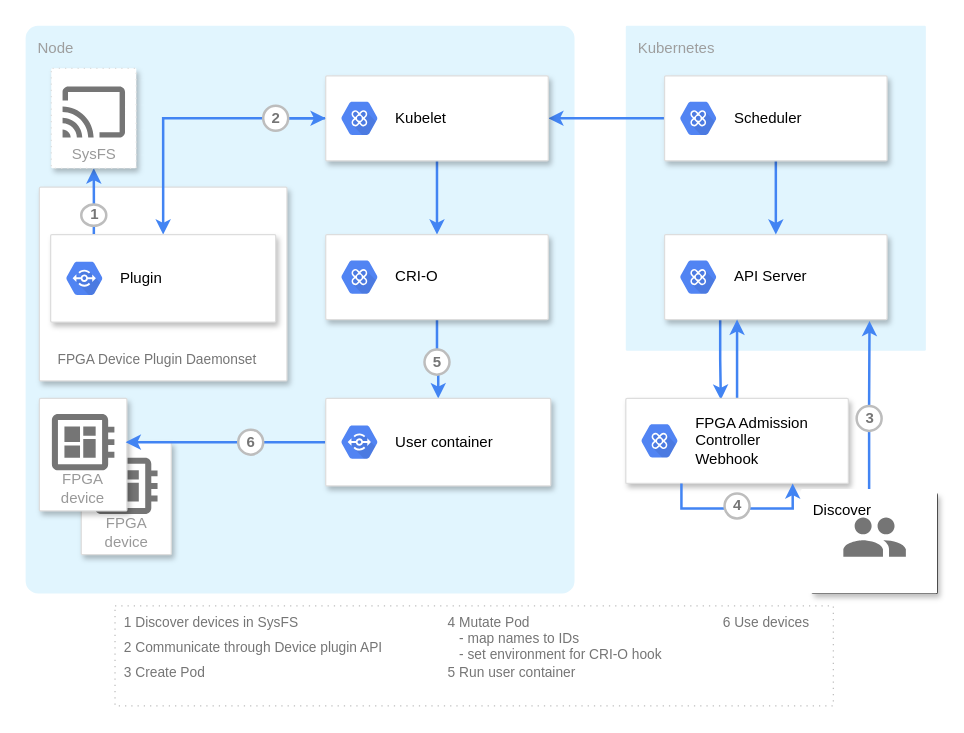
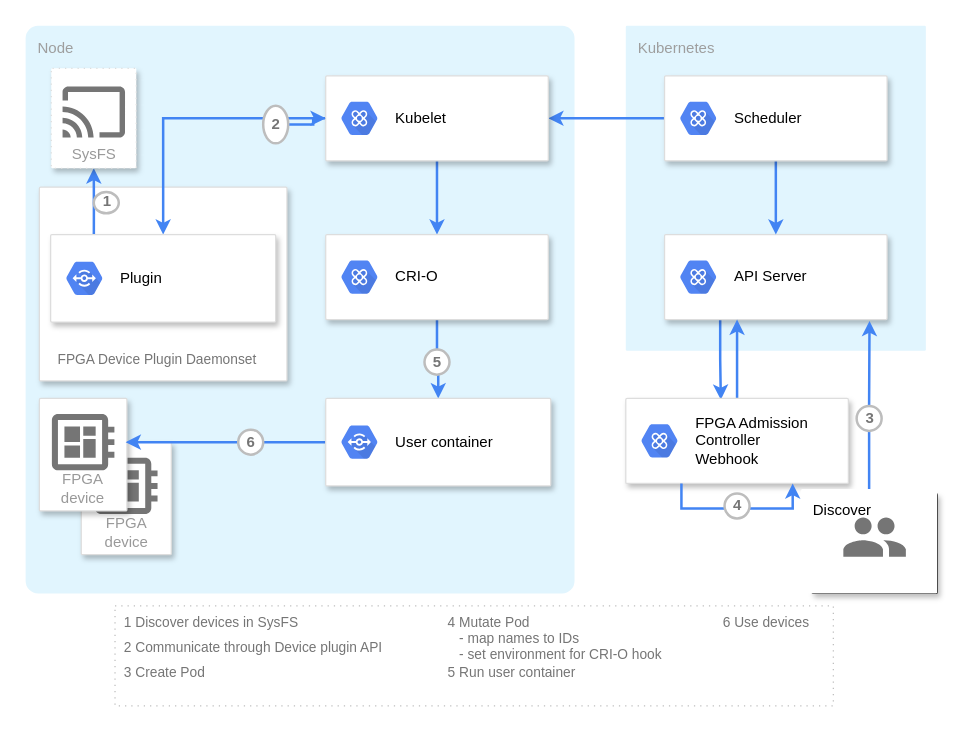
node "2": size 25x25 -> 25x38
node "1": moved (94, 215) -> (106, 203)
